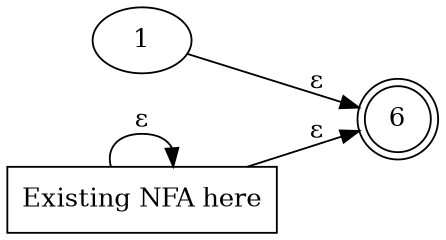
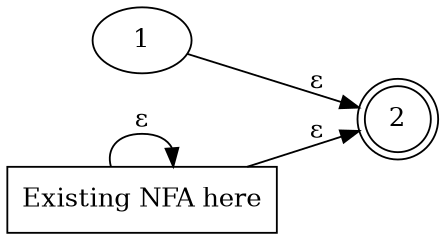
node "6": label "6" -> "2"
